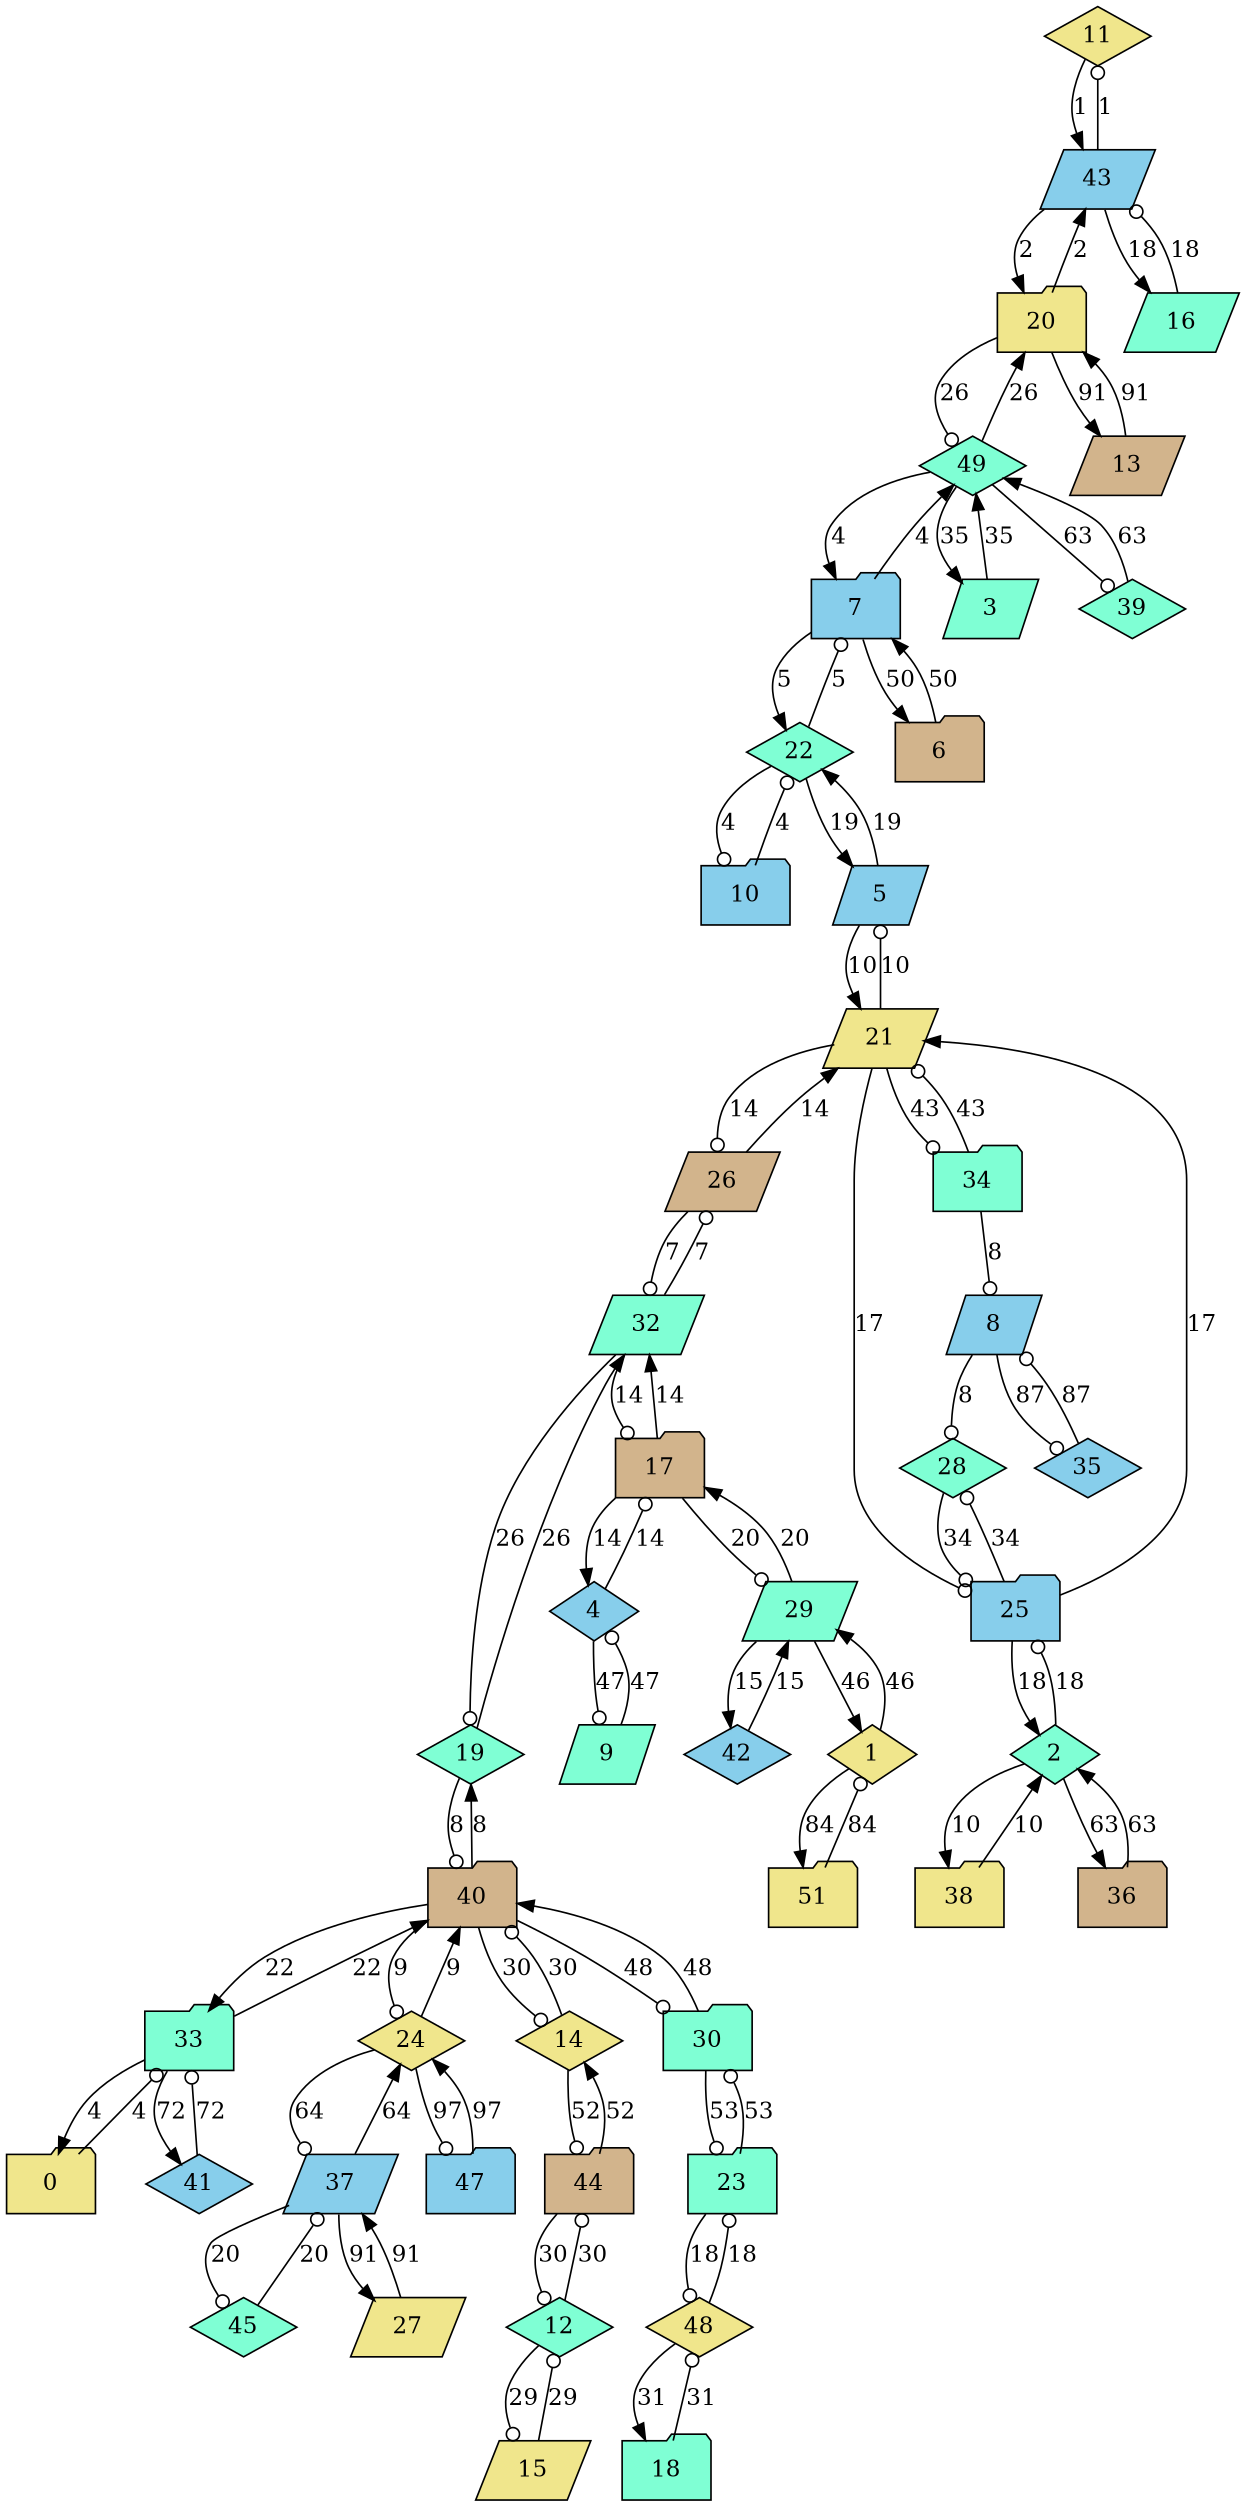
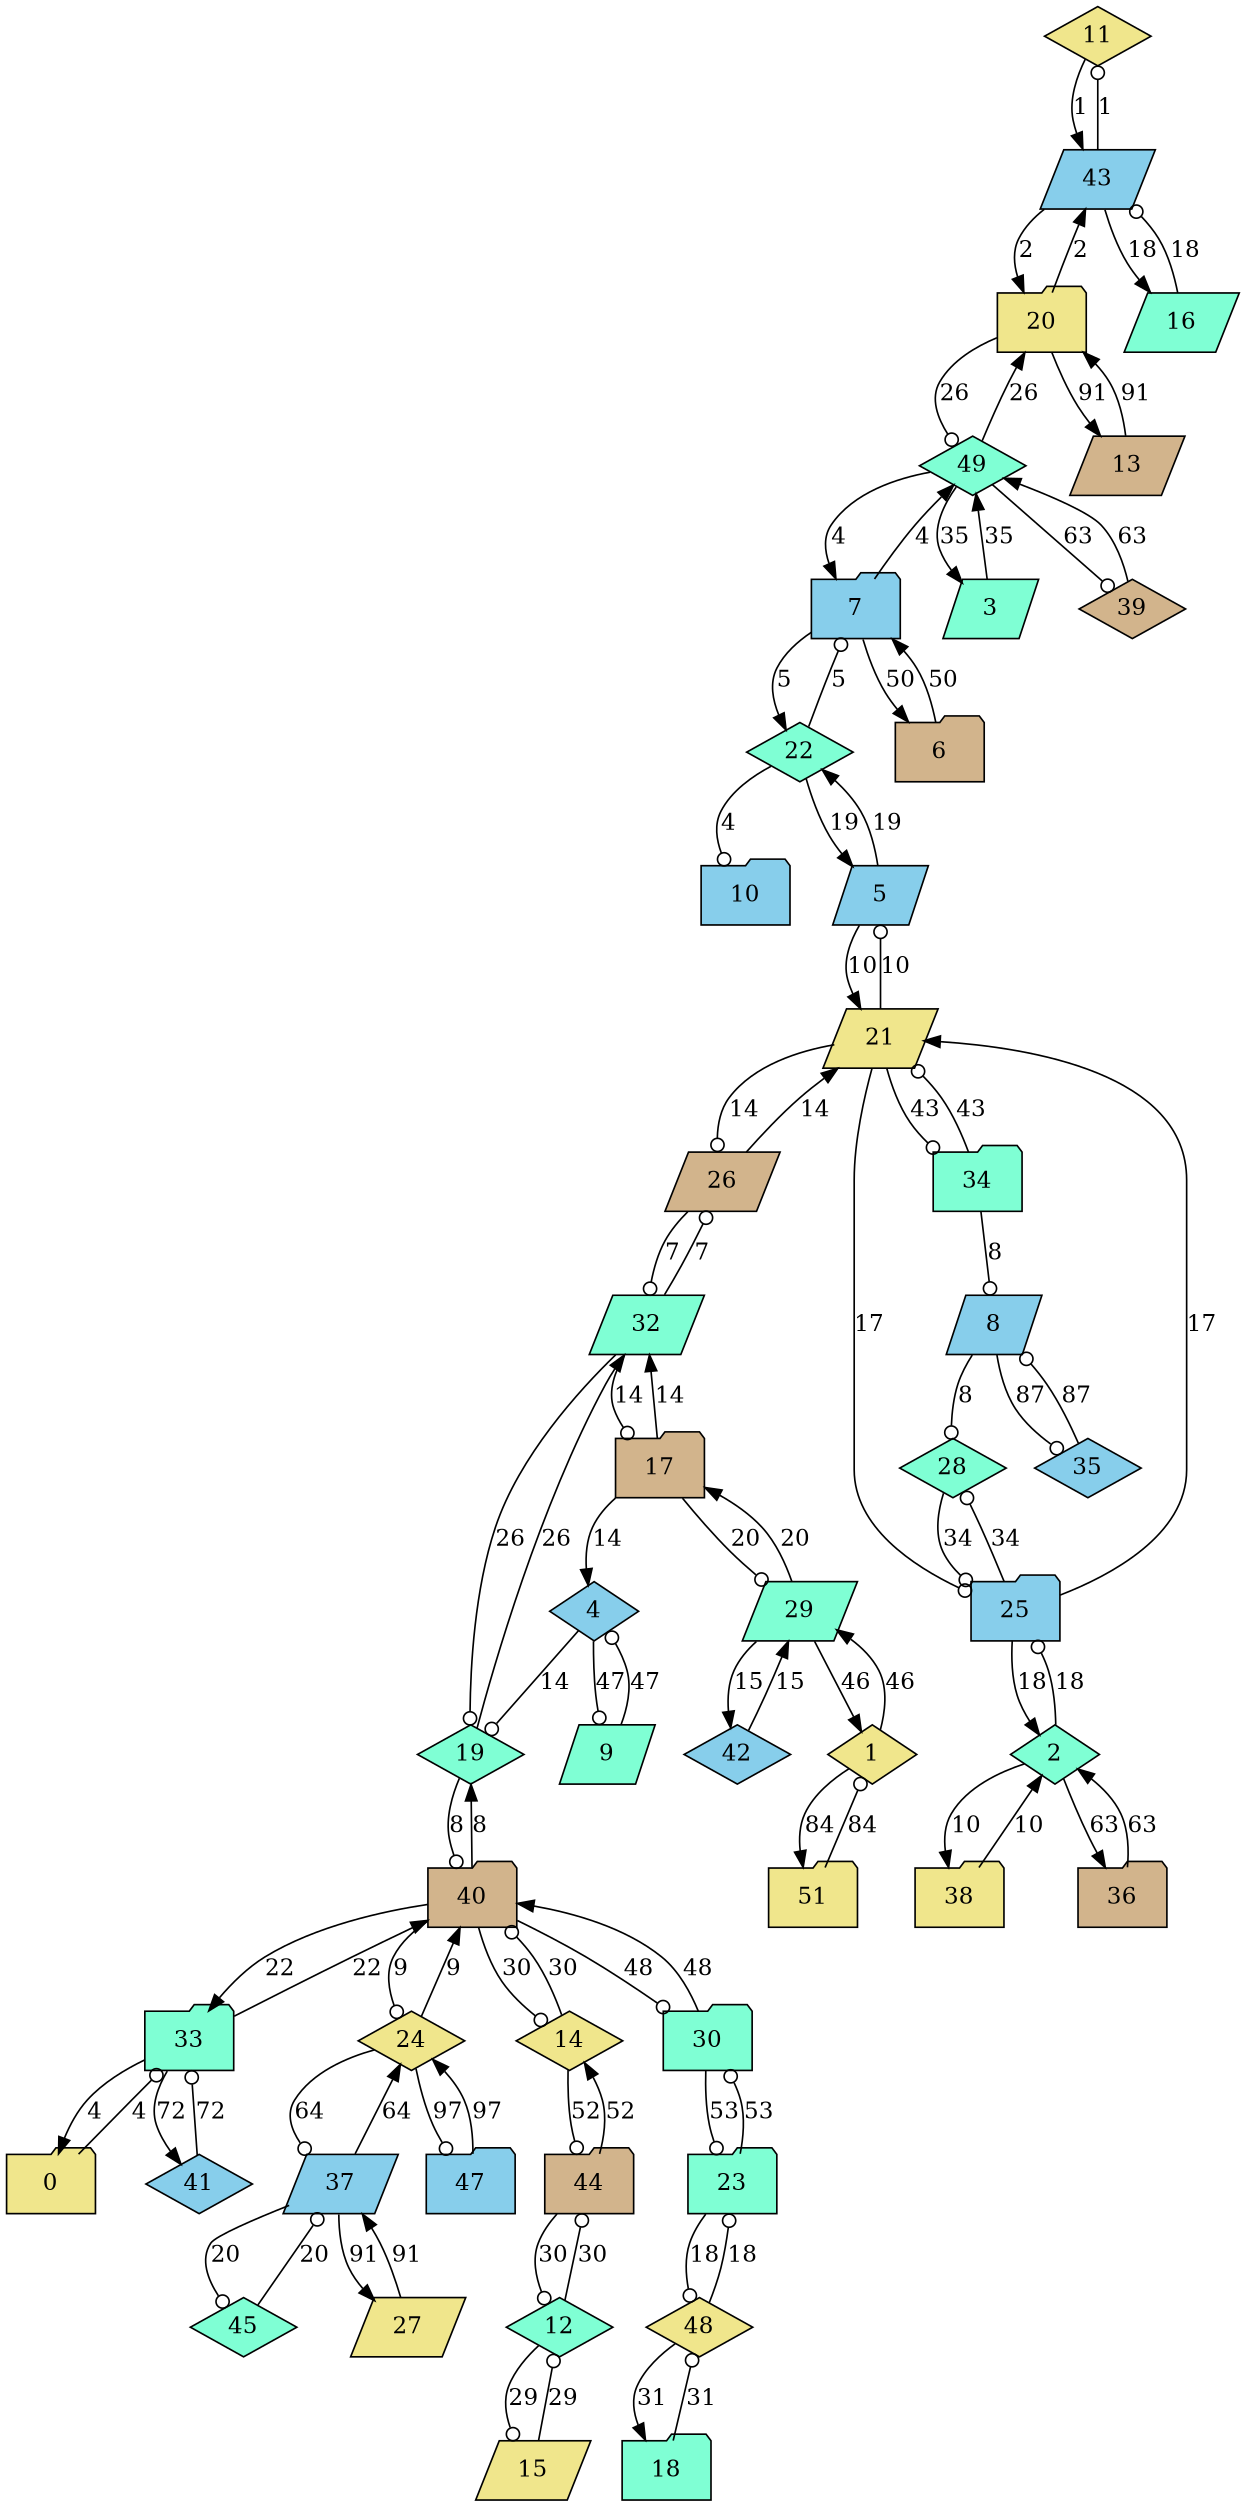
node "39": fillcolor aquamarine -> tan
edge "10" -> "22": removed, label "4"
edge "4" -> "17": now "4" -> "19"
